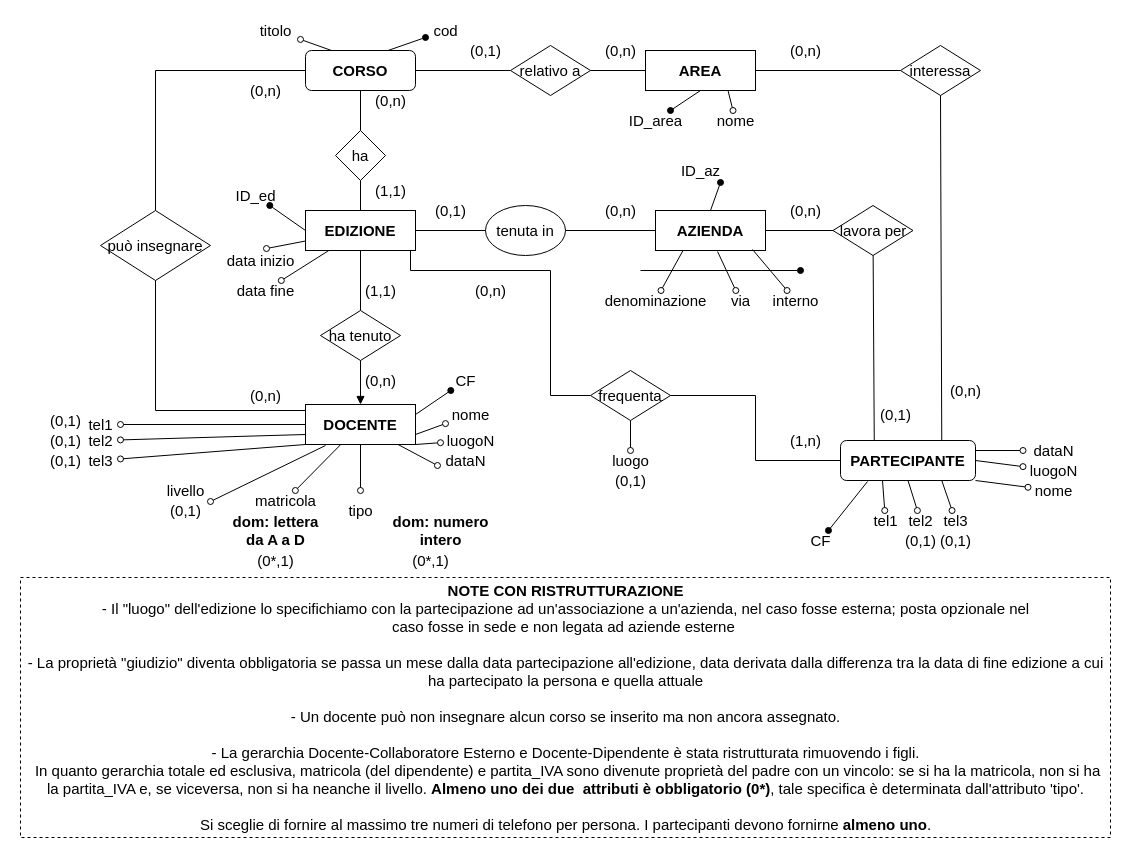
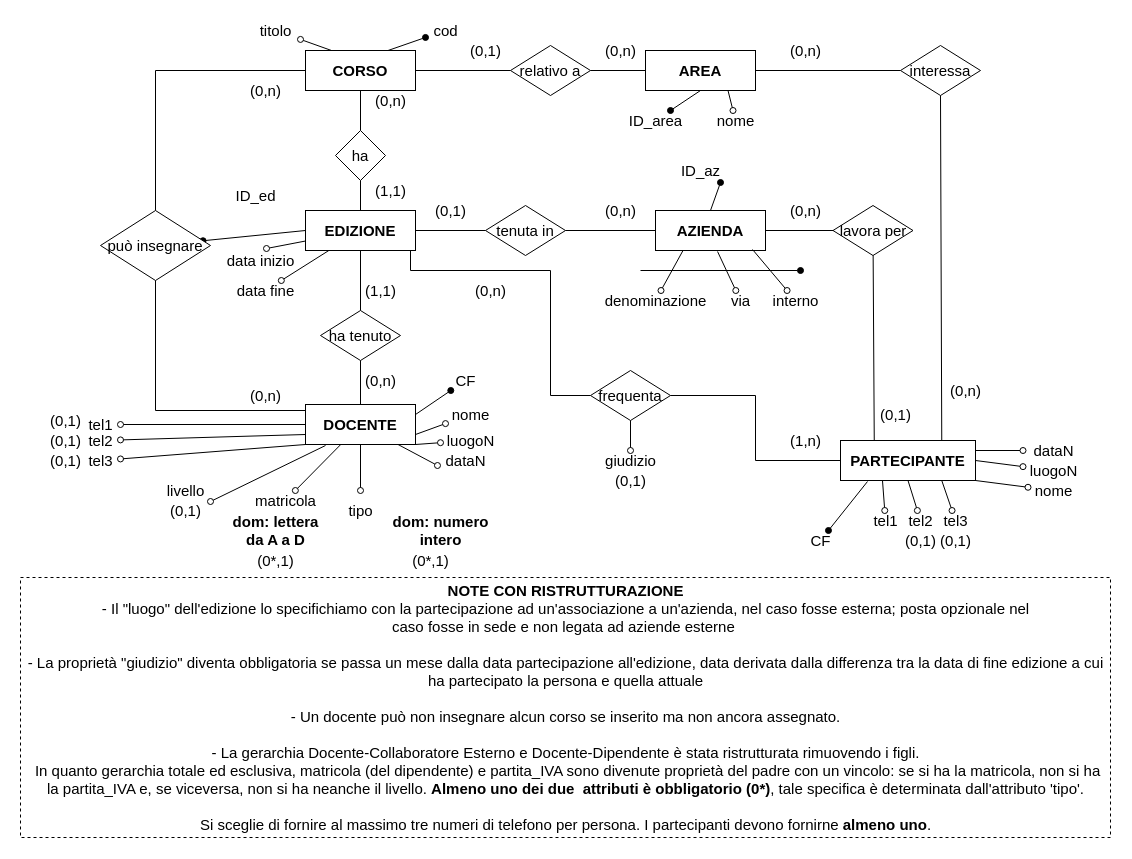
node "CORSO": shape rounded rectangle -> rectangle
edge "EDIZIONE" -> "ID_ed": now "EDIZIONE" -> "può insegnare"
node "tenuta in": shape ellipse -> diamond
edge "ha tenuto" -> "DOCENTE": arrowhead block -> none
node "luogo": label "luogo" -> "giudizio"
node "PARTECIPANTE": shape rounded rectangle -> rectangle
